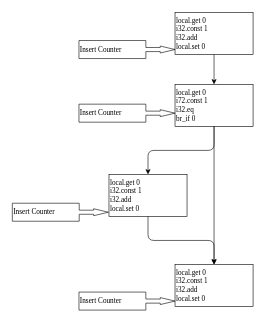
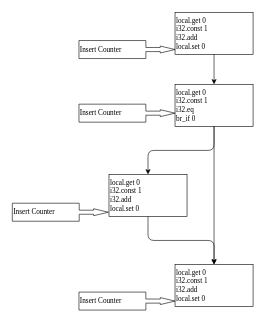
node "local.get 0 i72.const 1 i32.eq br_if 0": label "local.get 0 i72.const 1 i32.eq br_if 0" -> "local.get 0 i32.const 1 i32.eq br_if 0"
